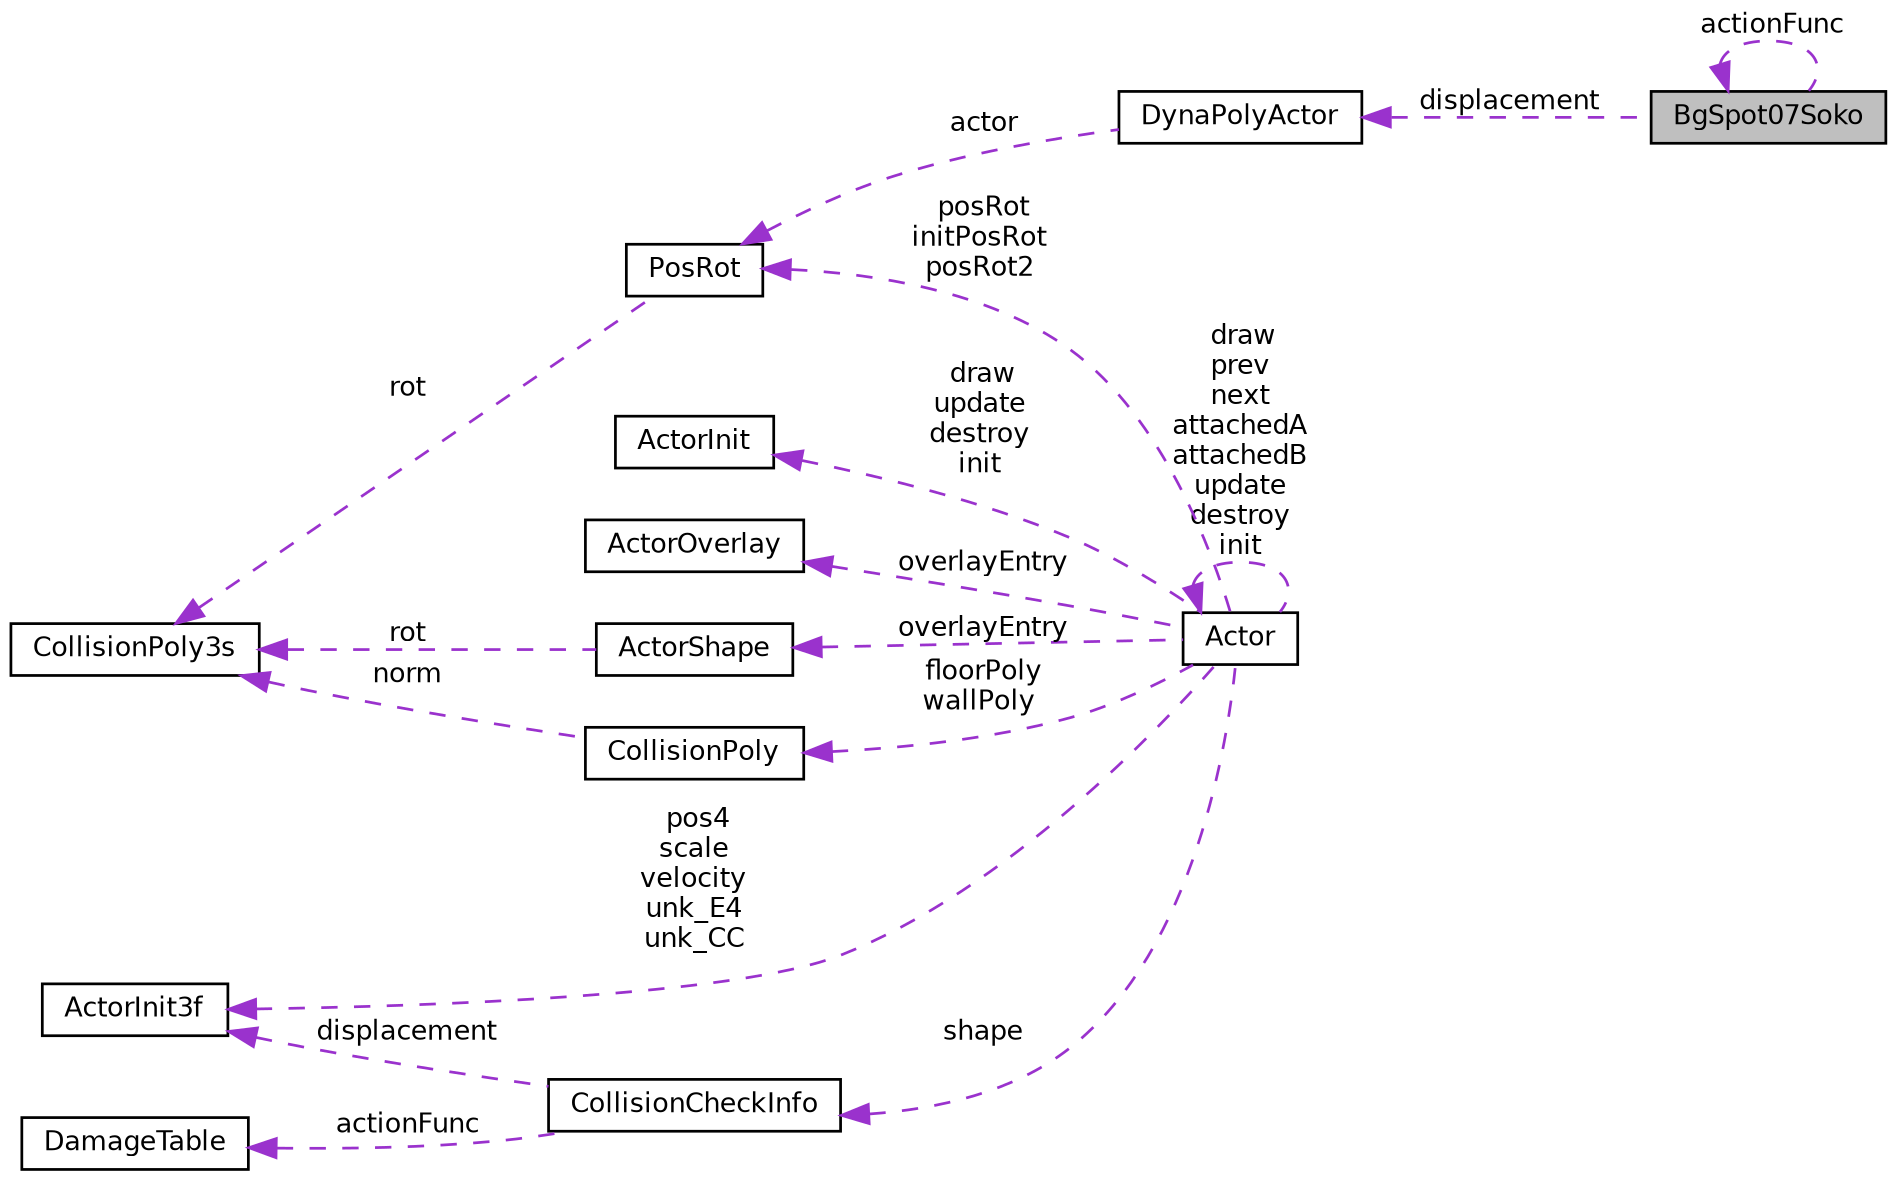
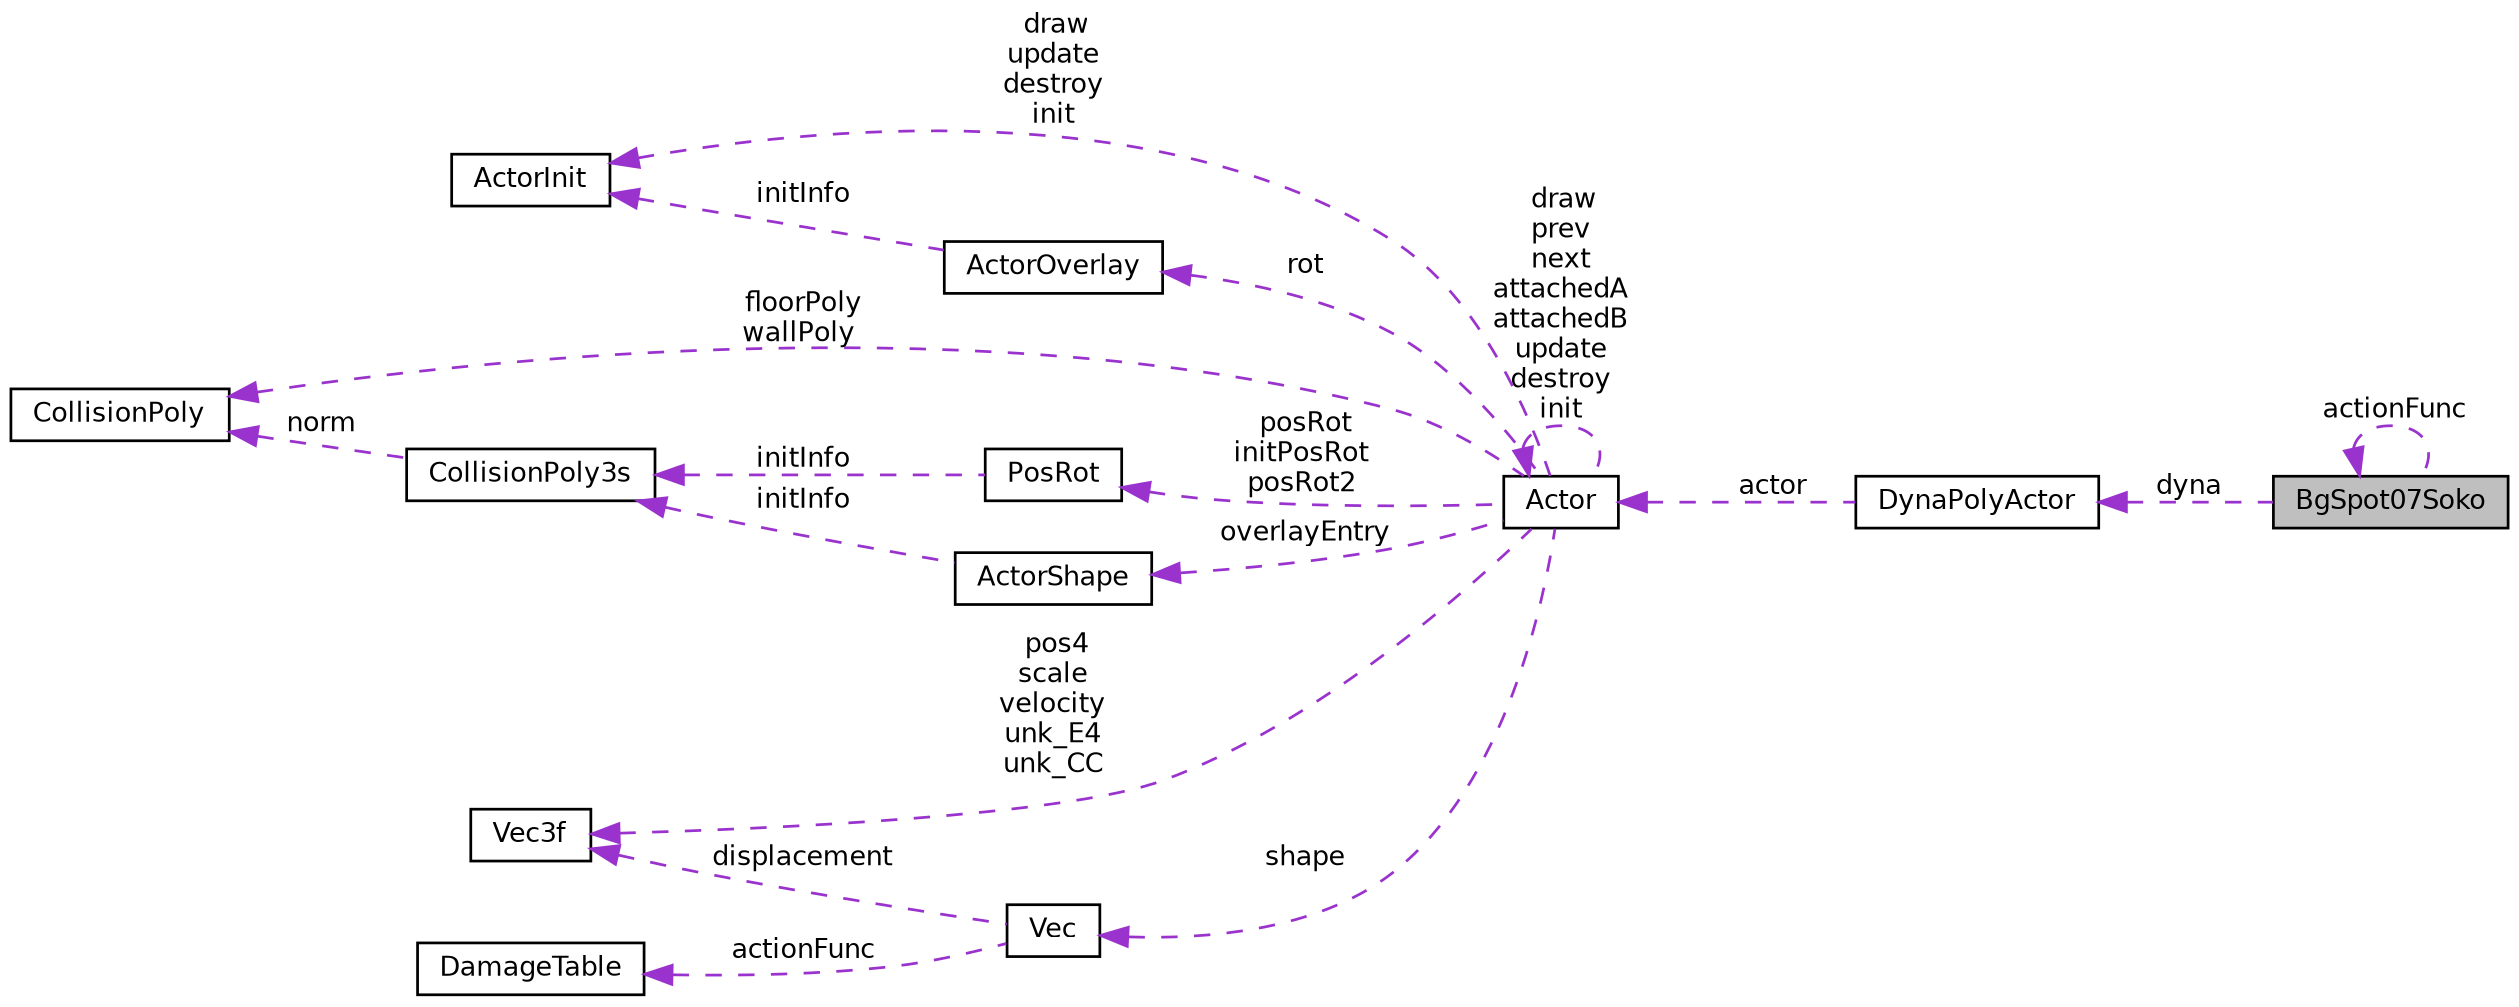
edge "BgSpot07Soko" -> "DynaPolyActor": label " displacement" -> " dyna"
edge "DynaPolyActor" -> "PosRot": now "DynaPolyActor" -> "Actor"
edge "ActorOverlay" -> "ActorInit": added, label "initInfo"
edge "PosRot" -> "CollisionPoly3s": label " rot" -> " initInfo"
edge "Actor" -> "ActorOverlay": label " overlayEntry" -> " rot"
edge "ActorShape" -> "CollisionPoly3s": label " rot" -> " initInfo"
edge "CollisionPoly" -> "CollisionPoly3s": reversed
node "ActorInit3f": label "ActorInit3f" -> "Vec3f"
node "CollisionCheckInfo": label "CollisionCheckInfo" -> "Vec"
